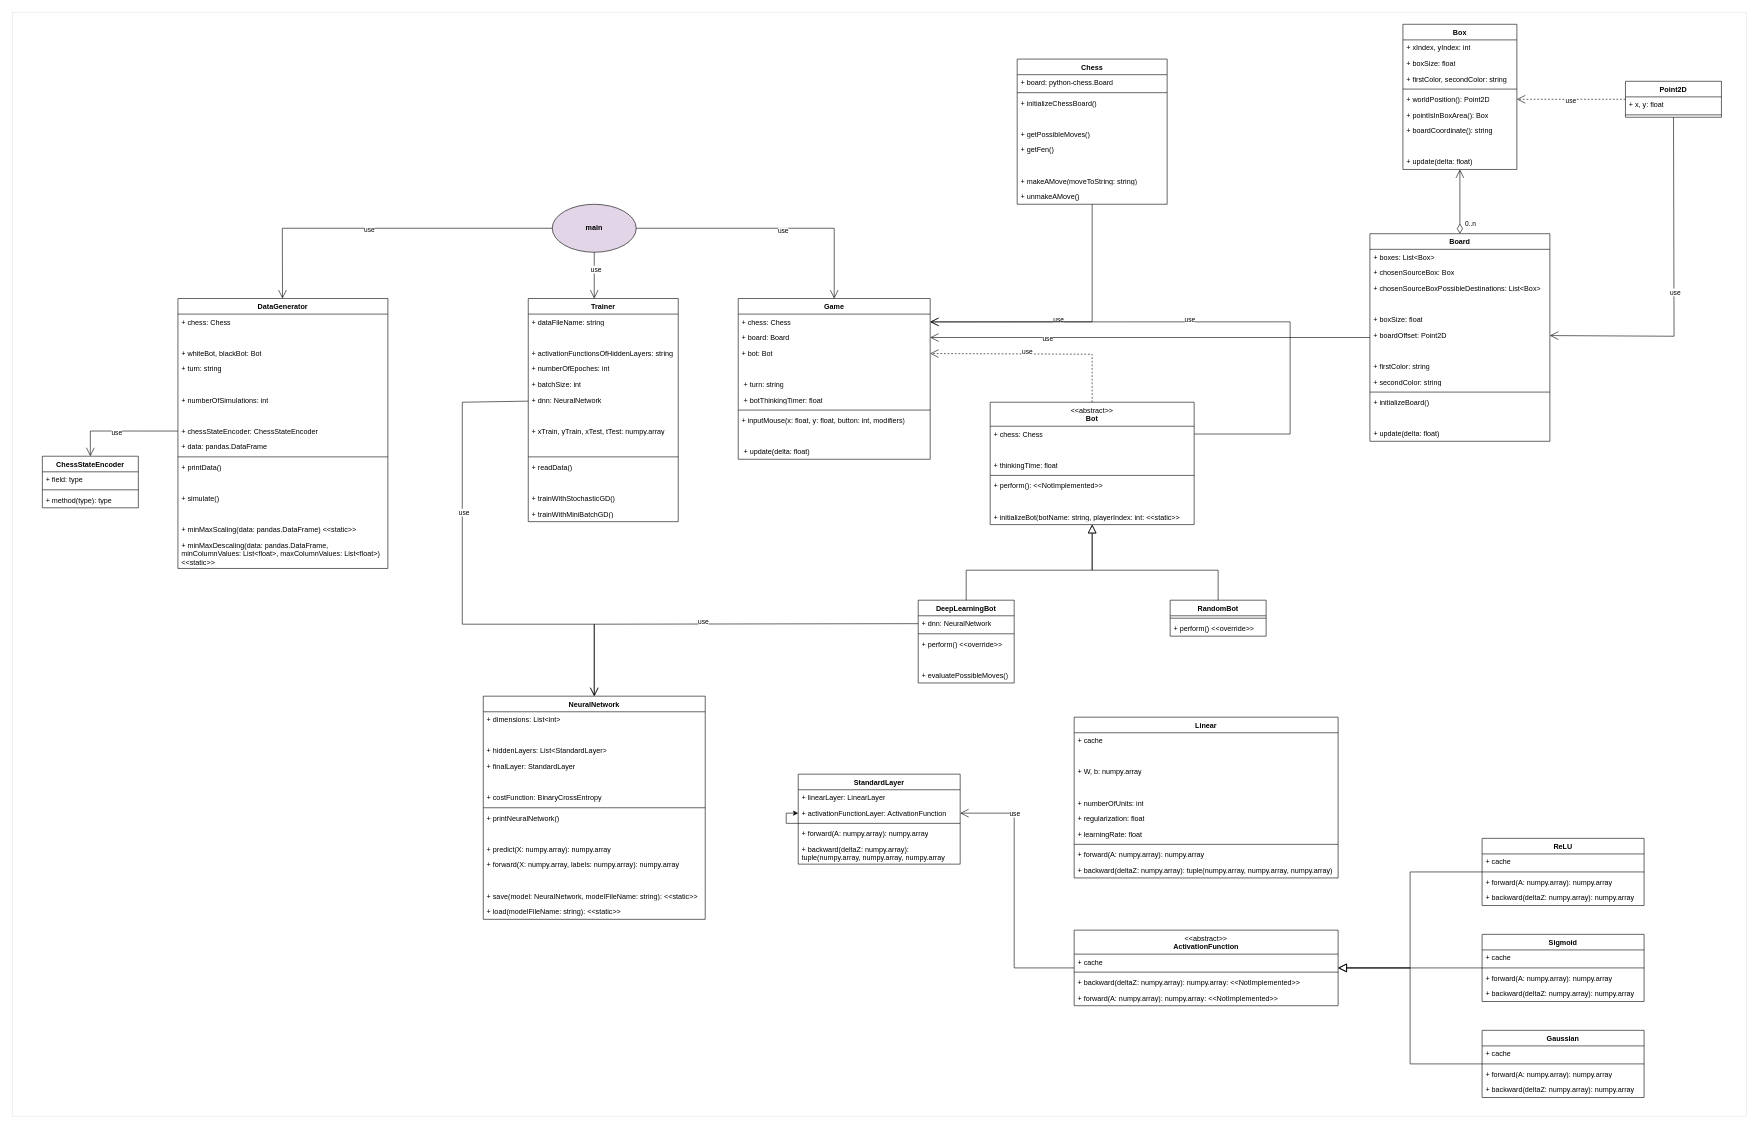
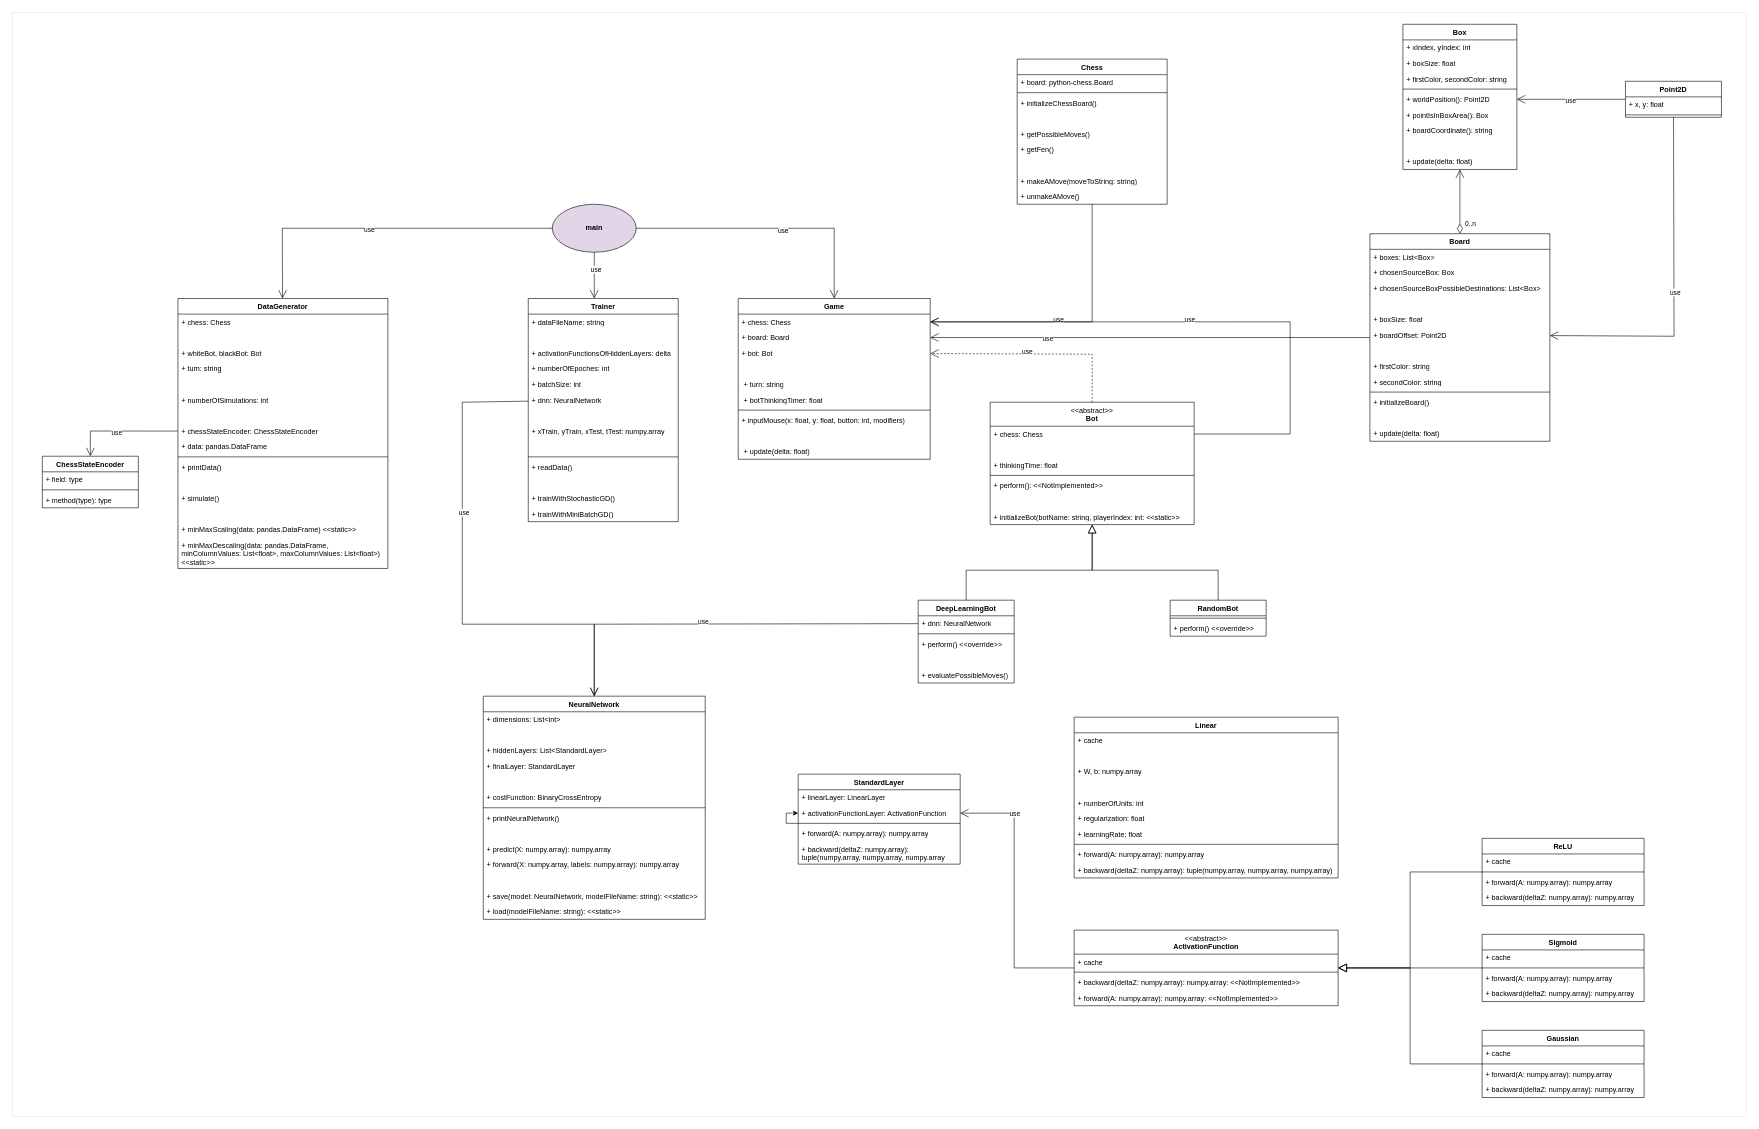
edge "Point2D" -> "+ worldPosition(): Point2D": style dashed -> solid
node "+ activationFunctionsOfHiddenLayers: string": label "+ activationFunctionsOfHiddenLayers: string" -> "+ activationFunctionsOfHiddenLayers: delta"
